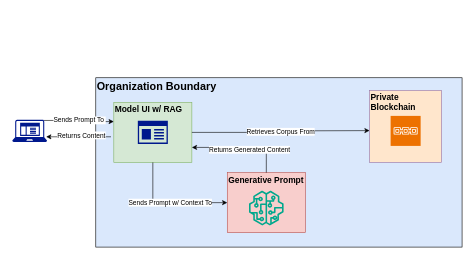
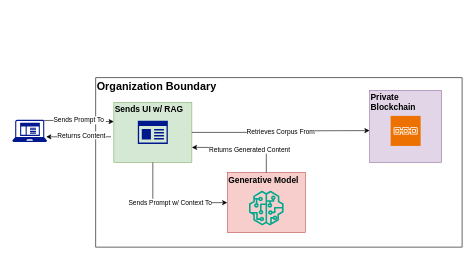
node "Private Blockchain": fillcolor #ffe6cc -> #e1d5e7
node "Model UI w/ RAG": label "Model UI w/ RAG" -> "Sends UI w/ RAG"
node "Organization Boundary": fillcolor #dae8fc -> #ffffff
node "Generative Prompt": label "Generative Prompt" -> "Generative Model"
